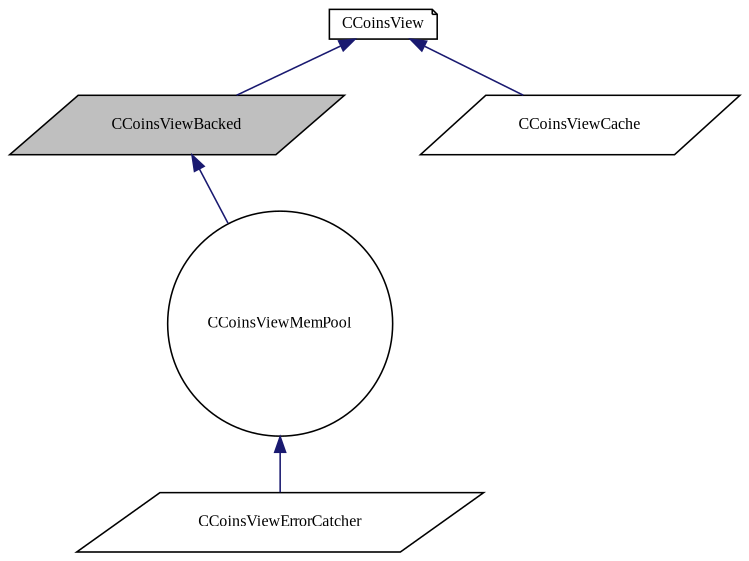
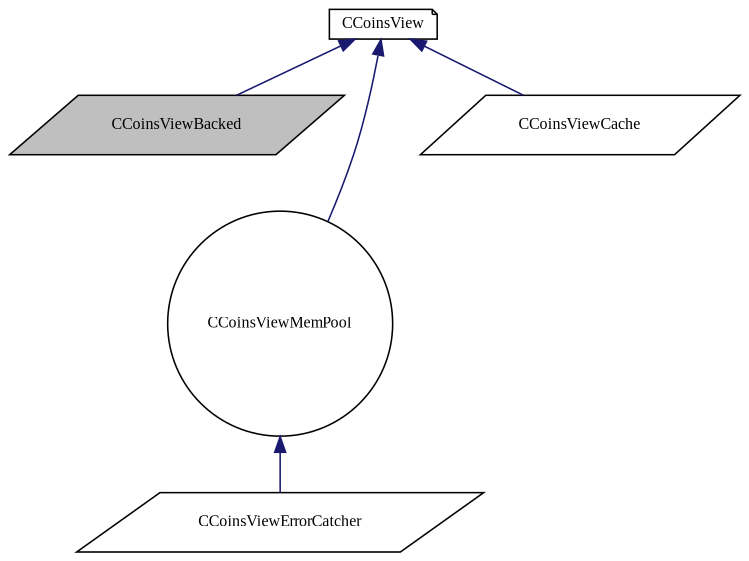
edge "CCoinsViewMemPool" -> "CCoinsViewBacked": now "CCoinsViewMemPool" -> "CCoinsView"
